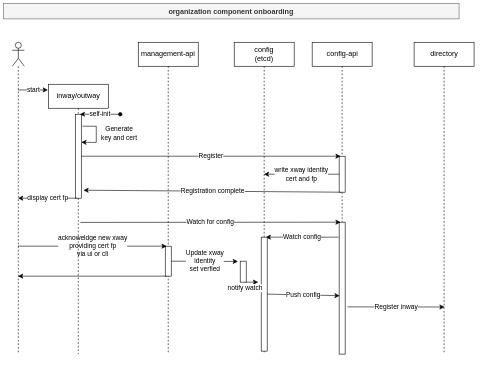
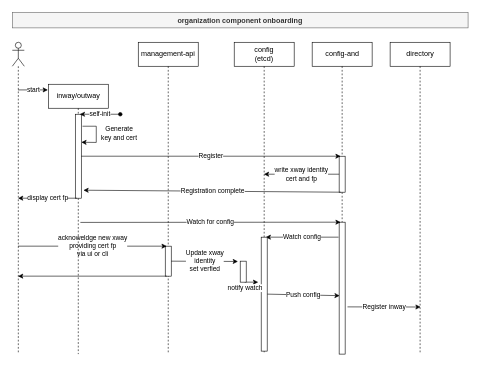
node "organization component onboarding": moved (231, 11) -> (240, 20)
node "config-api": label "config-api" -> "config-and"
node "directory": moved (444, 198) -> (420, 198)
